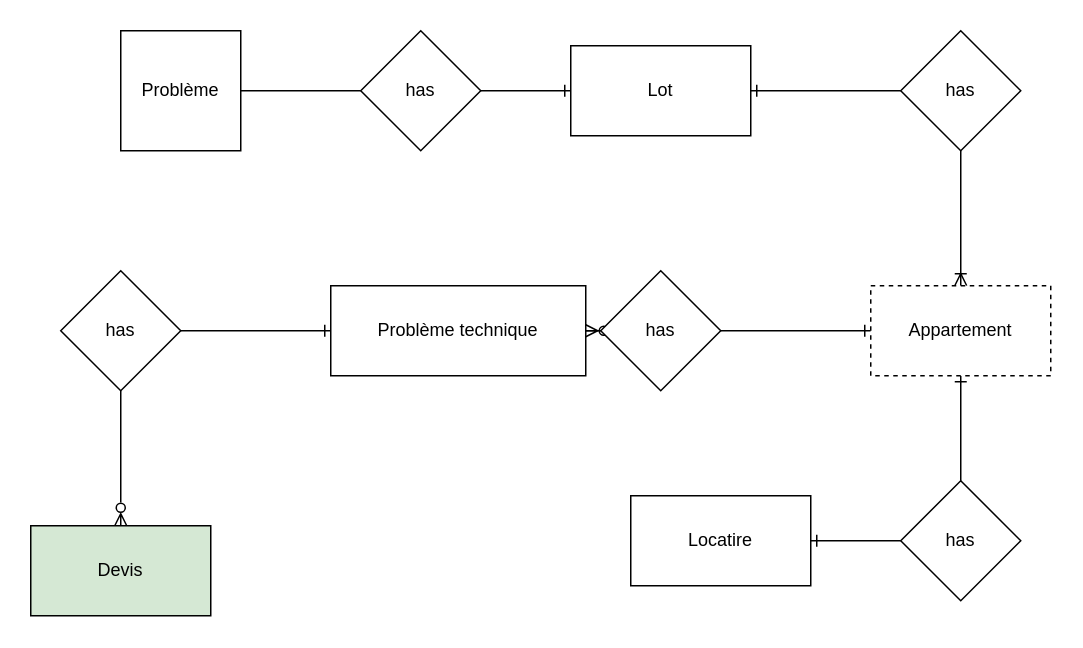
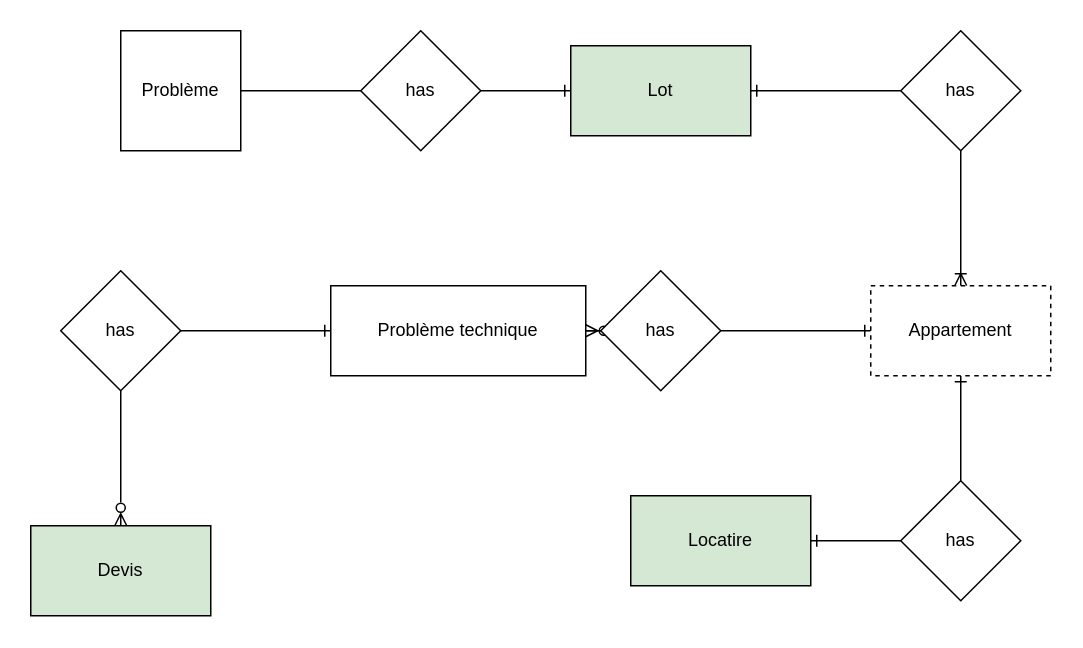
node "Lot": fillcolor #ffffff -> #d5e8d4
node "Locatire": fillcolor #ffffff -> #d5e8d4
